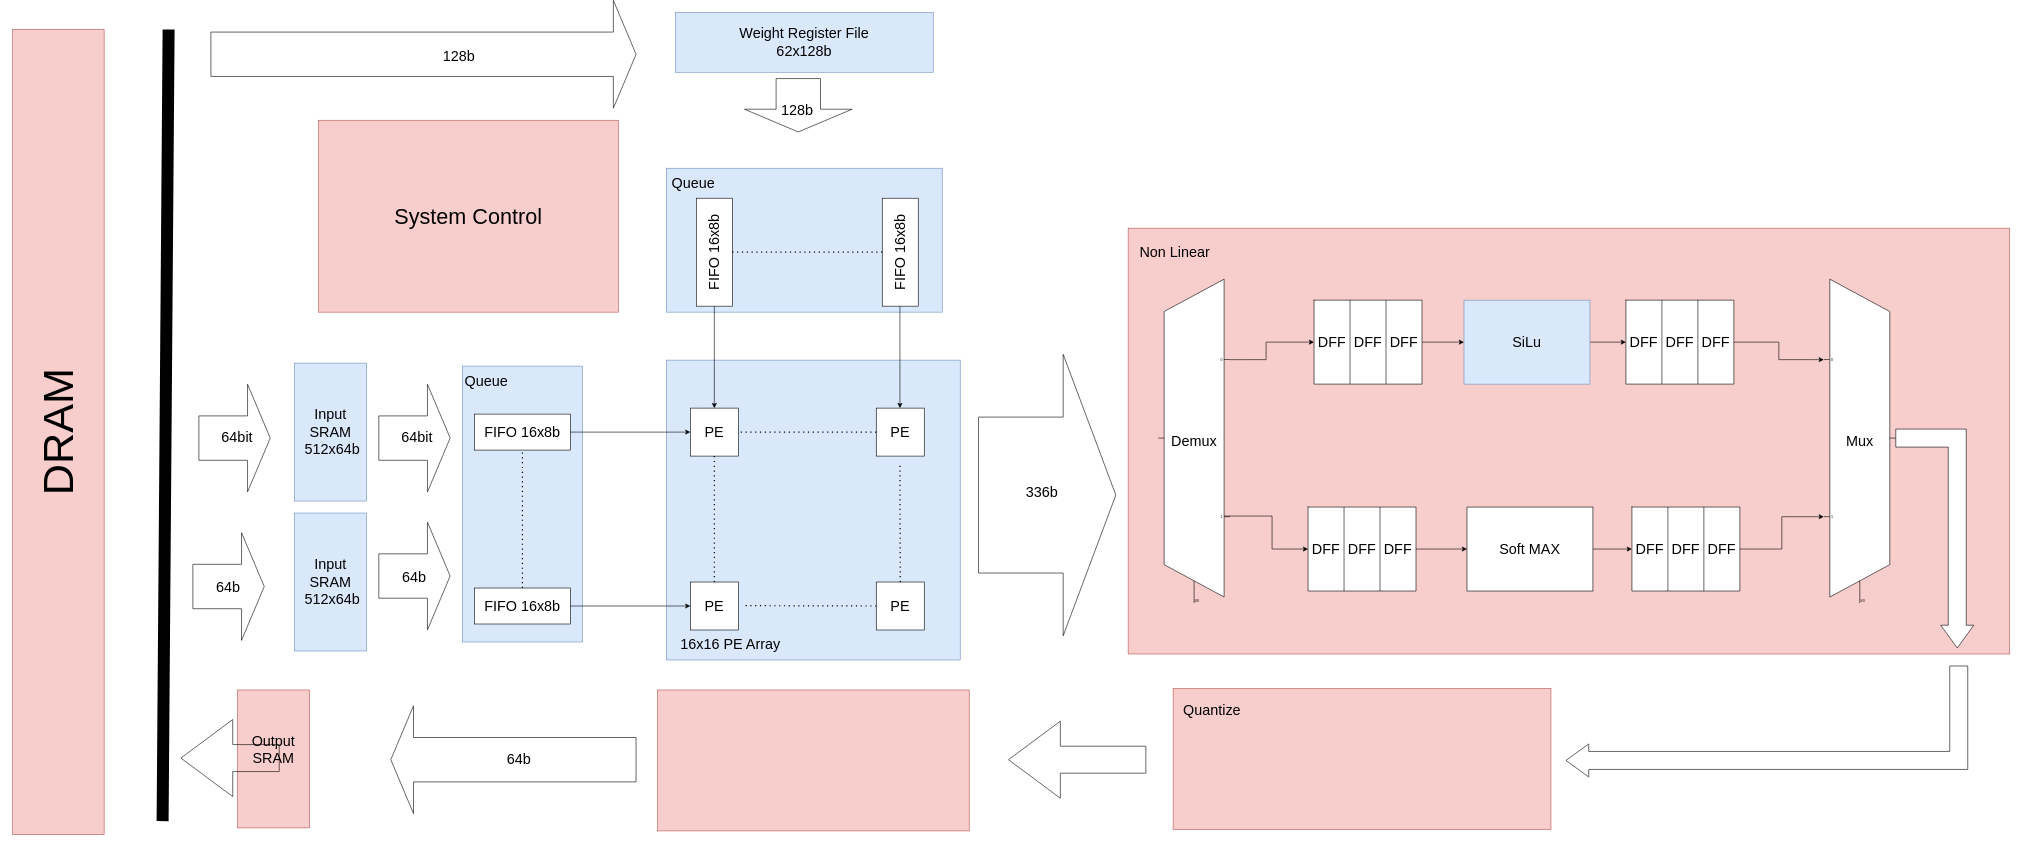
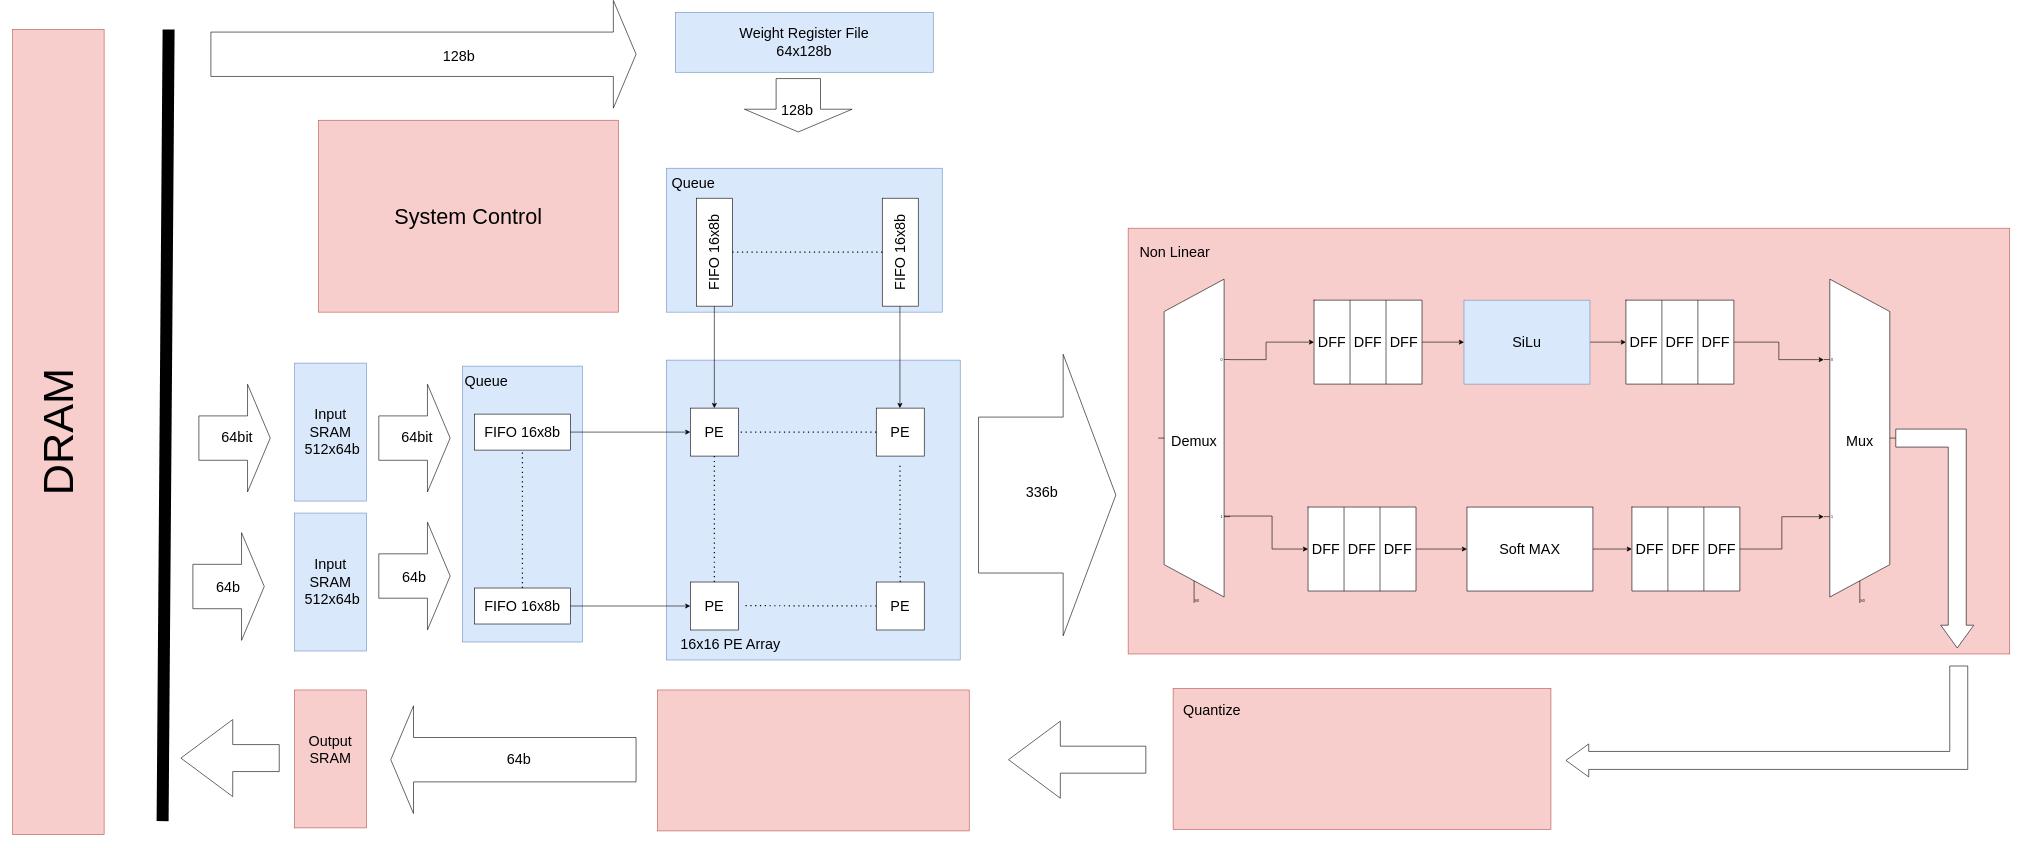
node "Weight Register File 62x128b": label "Weight Register File 62x128b" -> "Weight Register File 64x128b"
node "Output SRAM": moved (273, 759) -> (330, 759)
